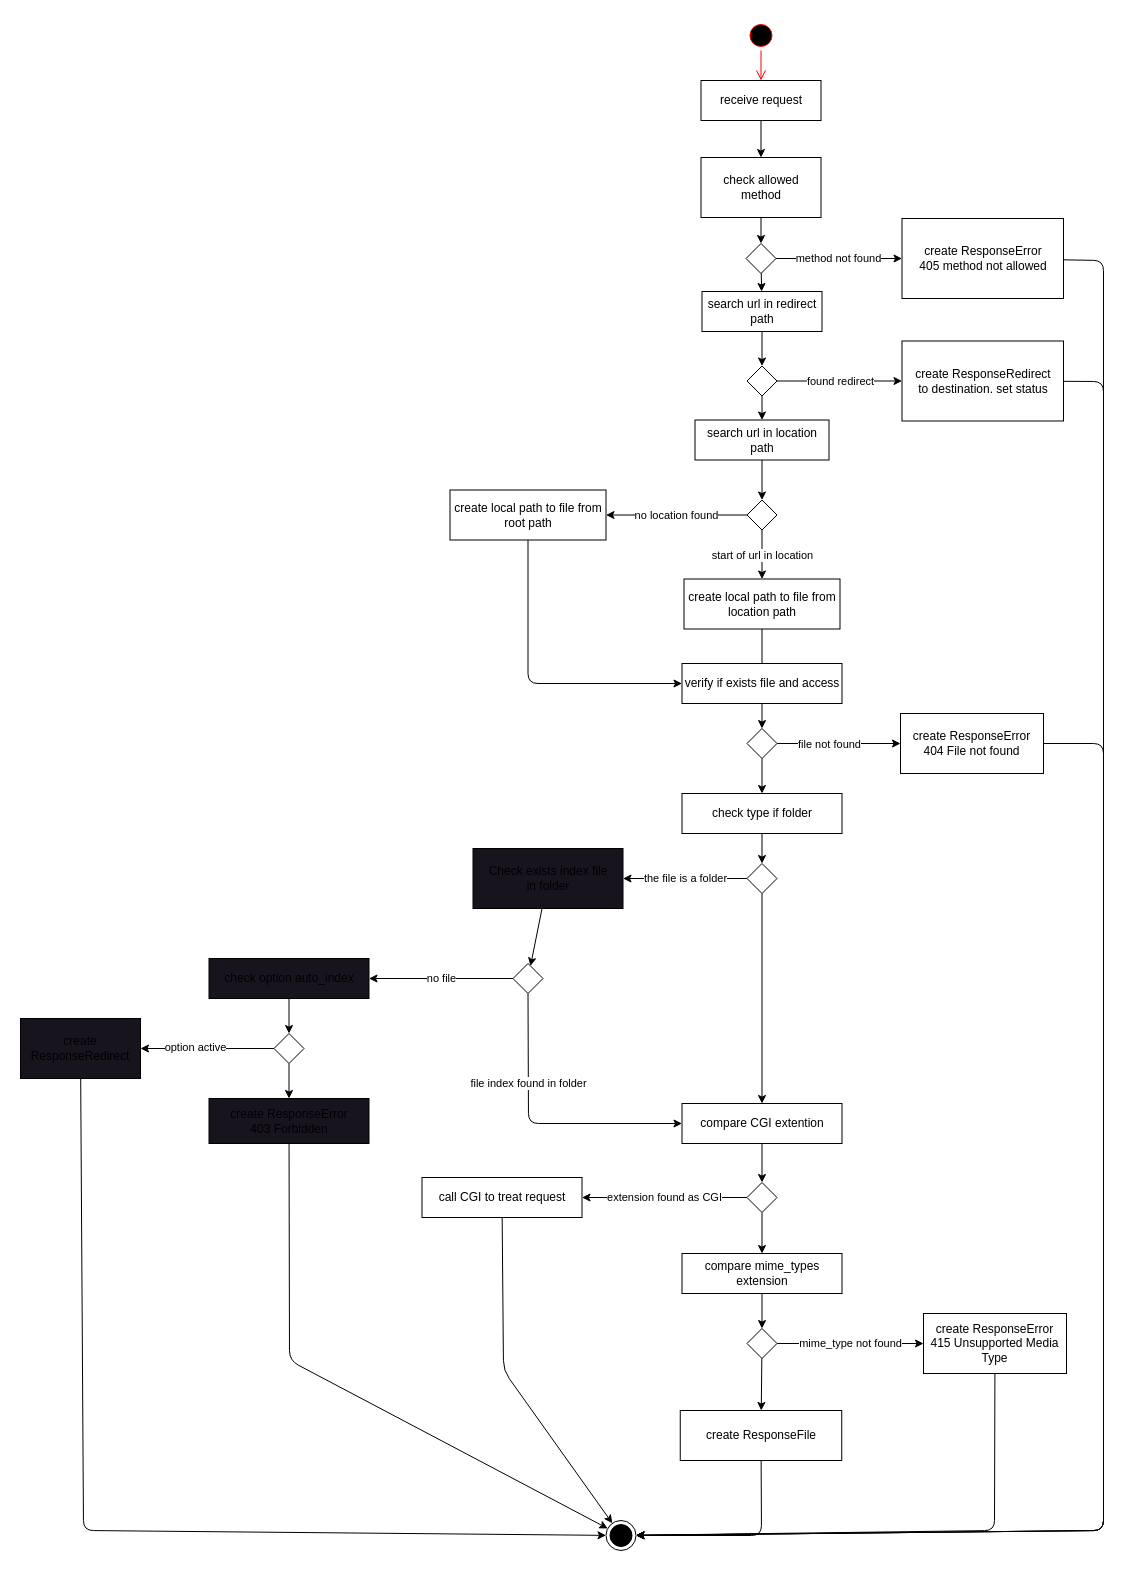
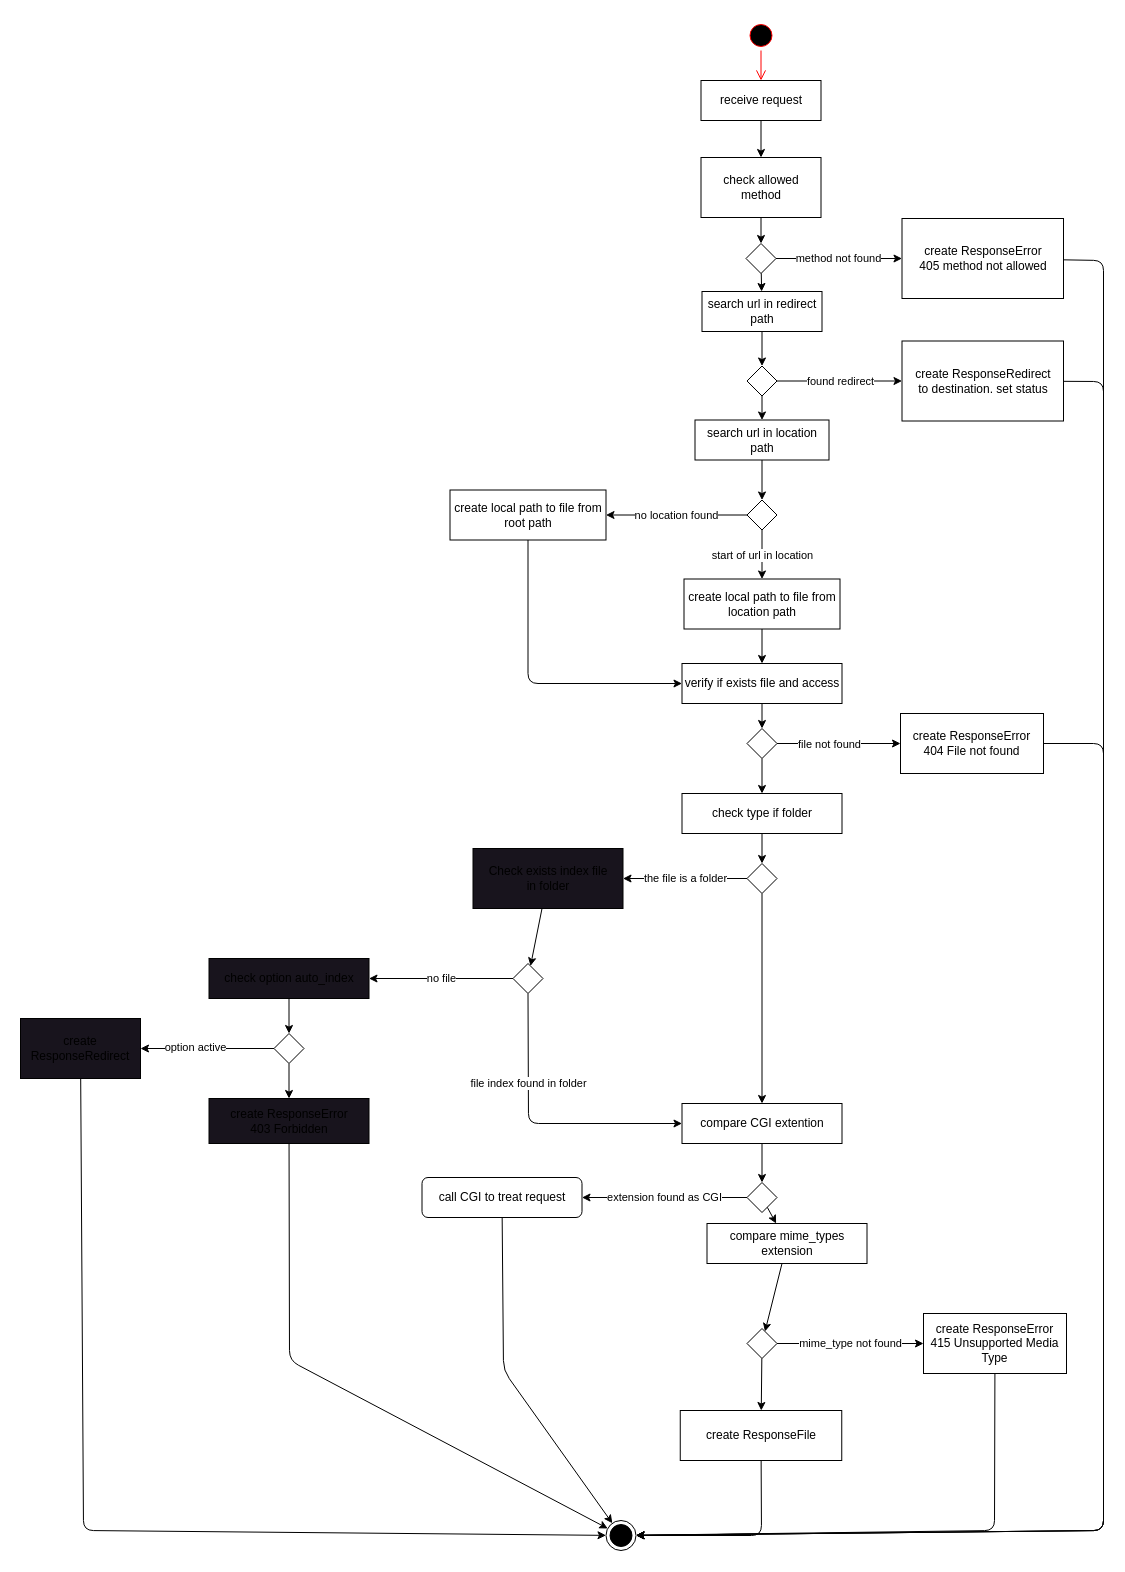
edge "create local path to file from location path" -- "verify if exists file and access": arrowhead none -> classic
node "call CGI to treat request": shape rectangle -> rounded rectangle
node "compare mime_types extension": moved (762, 1274) -> (787, 1244)
